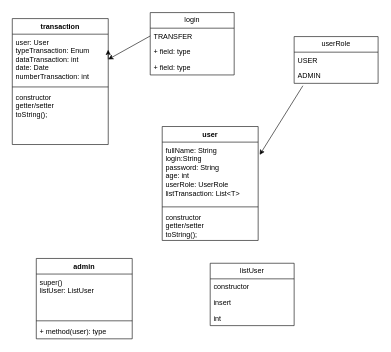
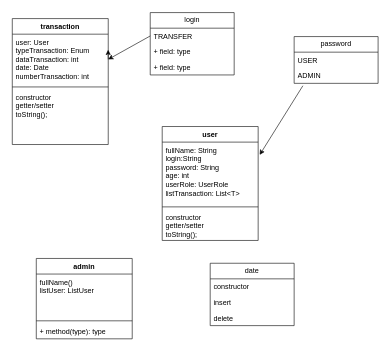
node "userRole": label "userRole" -> "password"
node "listUser": label "listUser" -> "date"
node "super() listUser: ListUser": label "super() listUser: ListUser" -> "fullName() listUser: ListUser"
node "int": label "int" -> "delete"
node "+ method(user): type": label "+ method(user): type" -> "+ method(type): type"
